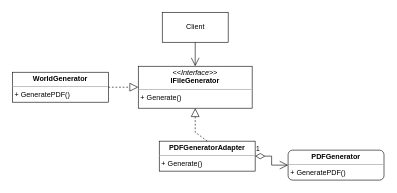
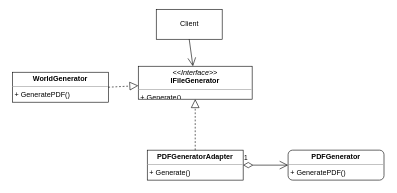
node "Client": moved (195, 27) -> (189, 24)
node "<<Interface>> IFileGenerator + Generate()": size 114x42 -> 114x33
node "PDFGeneratorAdapter + Generate()": moved (207, 156) -> (195, 165)
